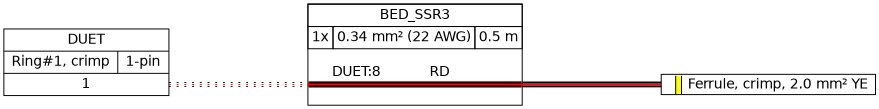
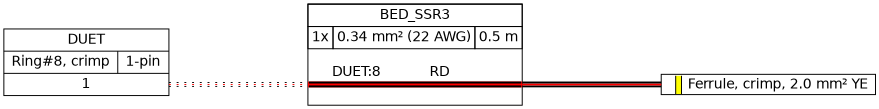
node "DUET": text "Ring#1, crimp" -> "Ring#8, crimp"
